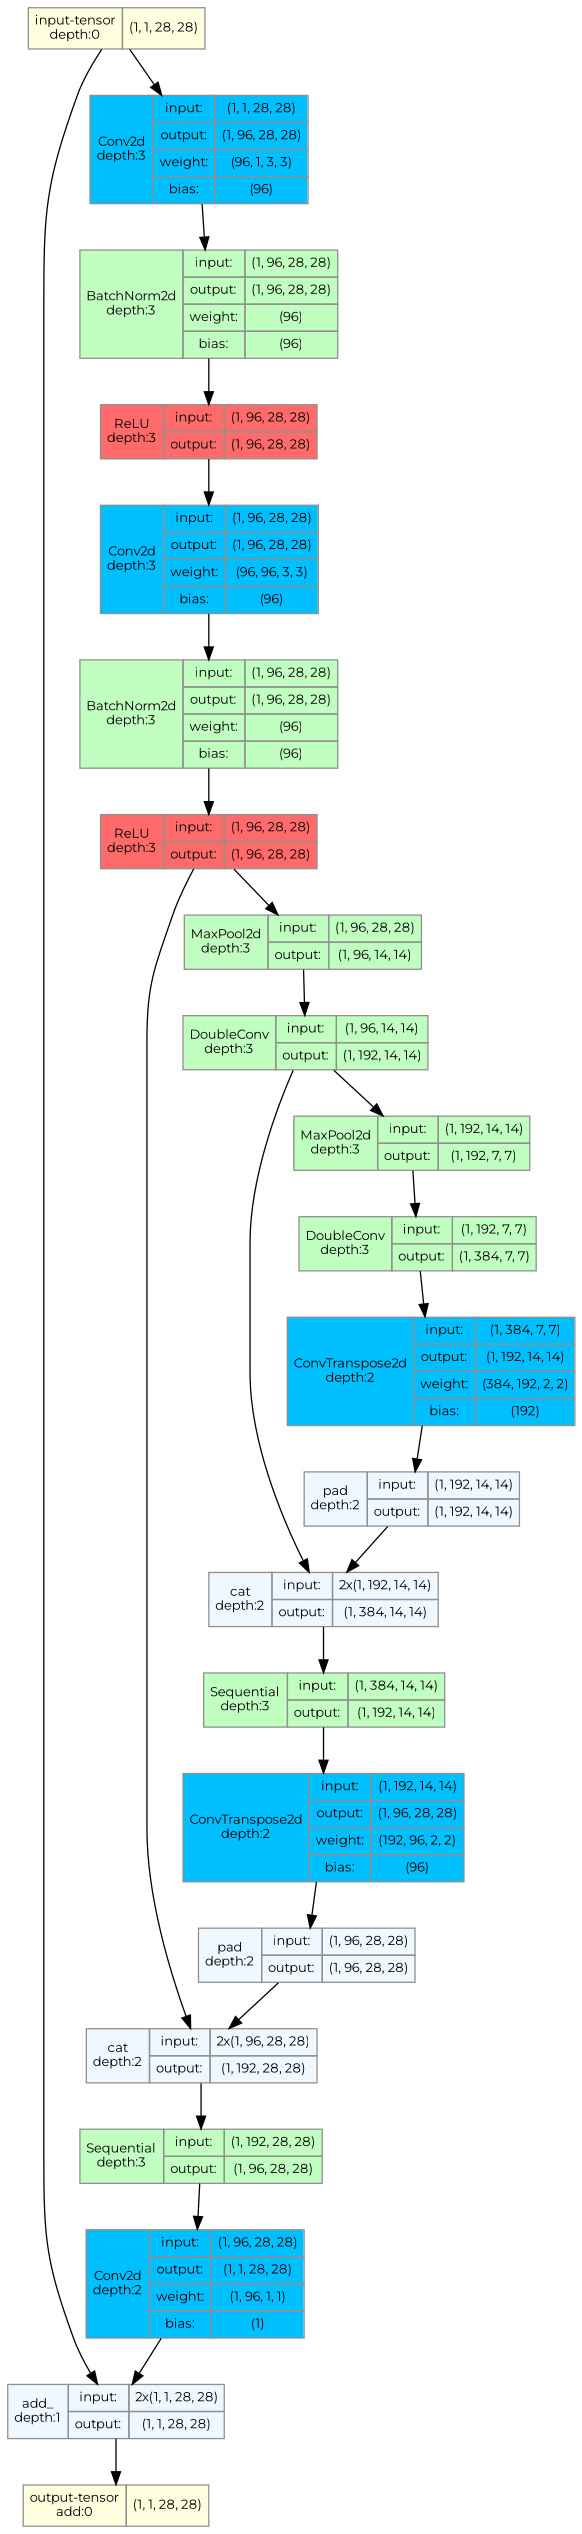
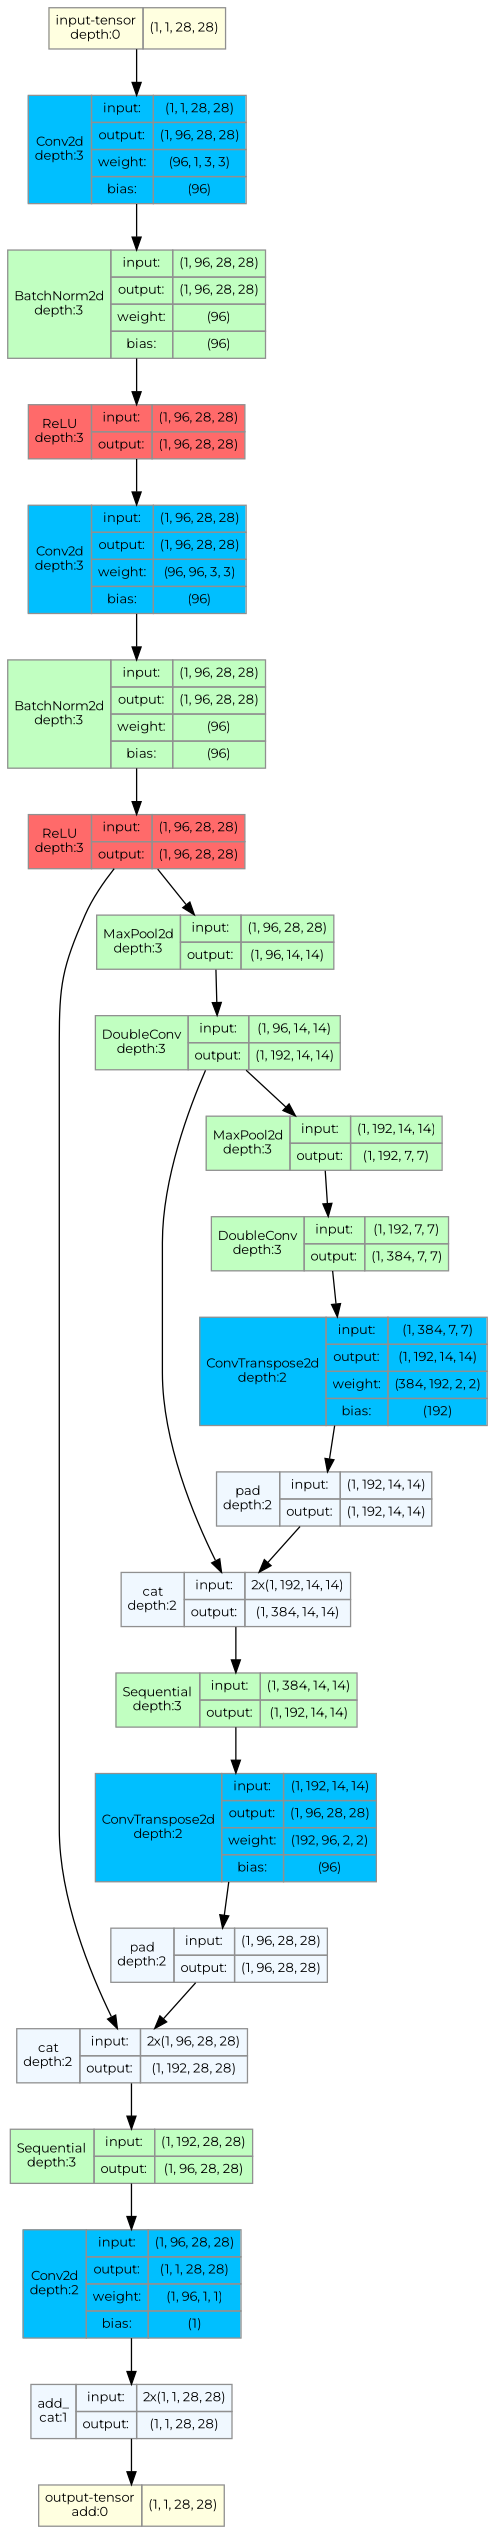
edge "input-tensor" -> "add_": removed
node "add_": text "depth:1" -> "cat:1"
